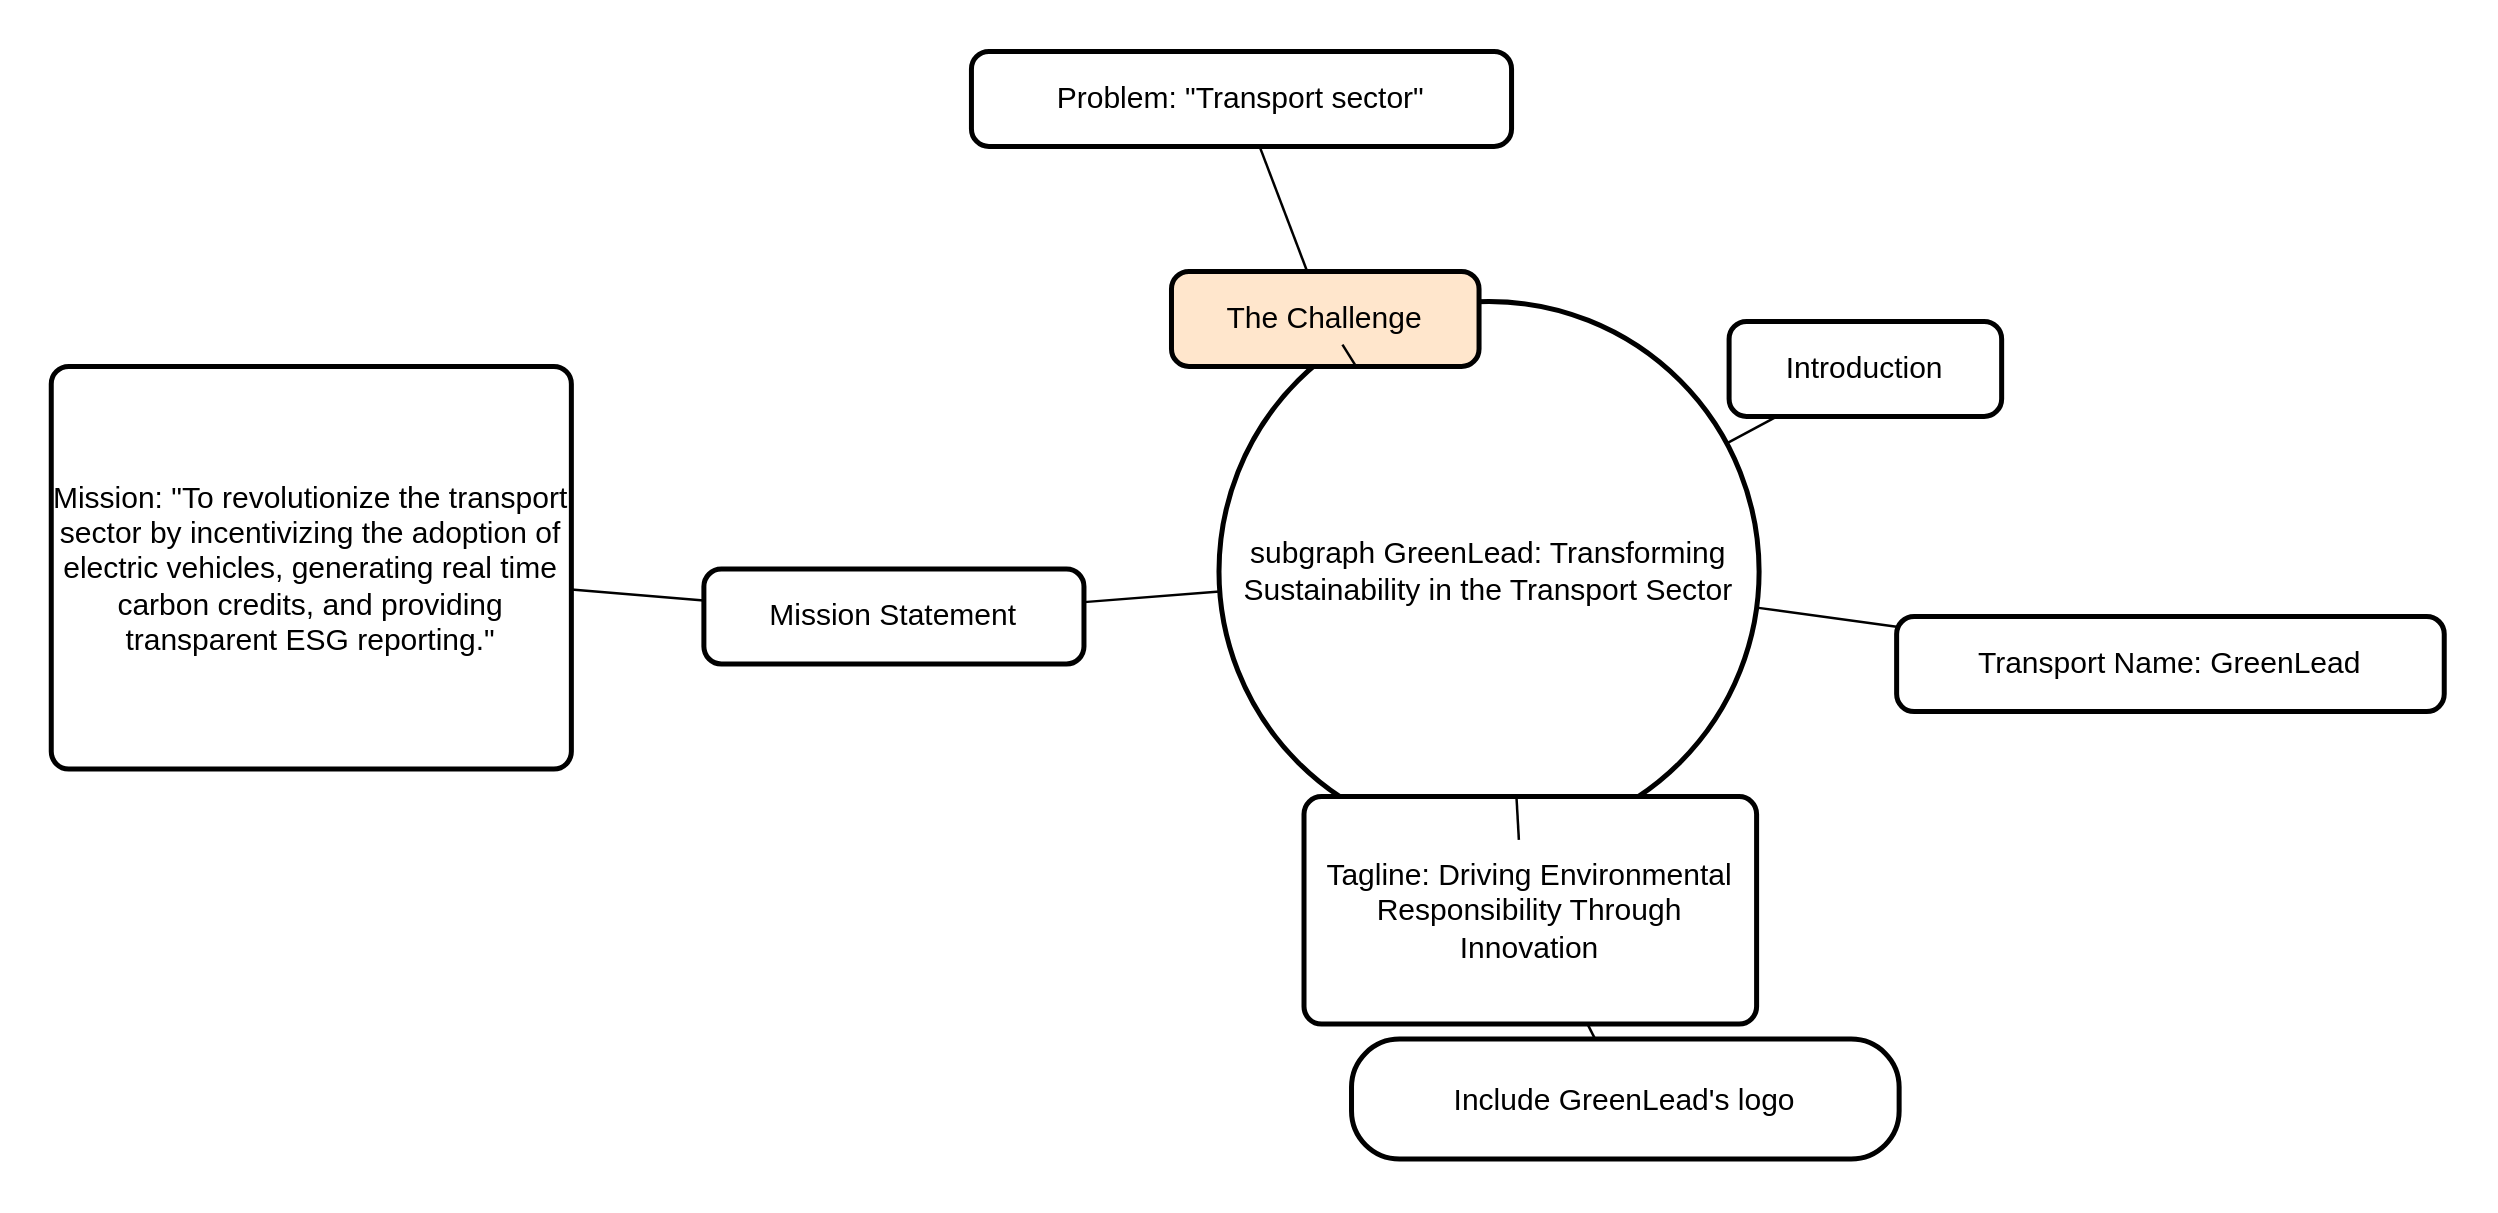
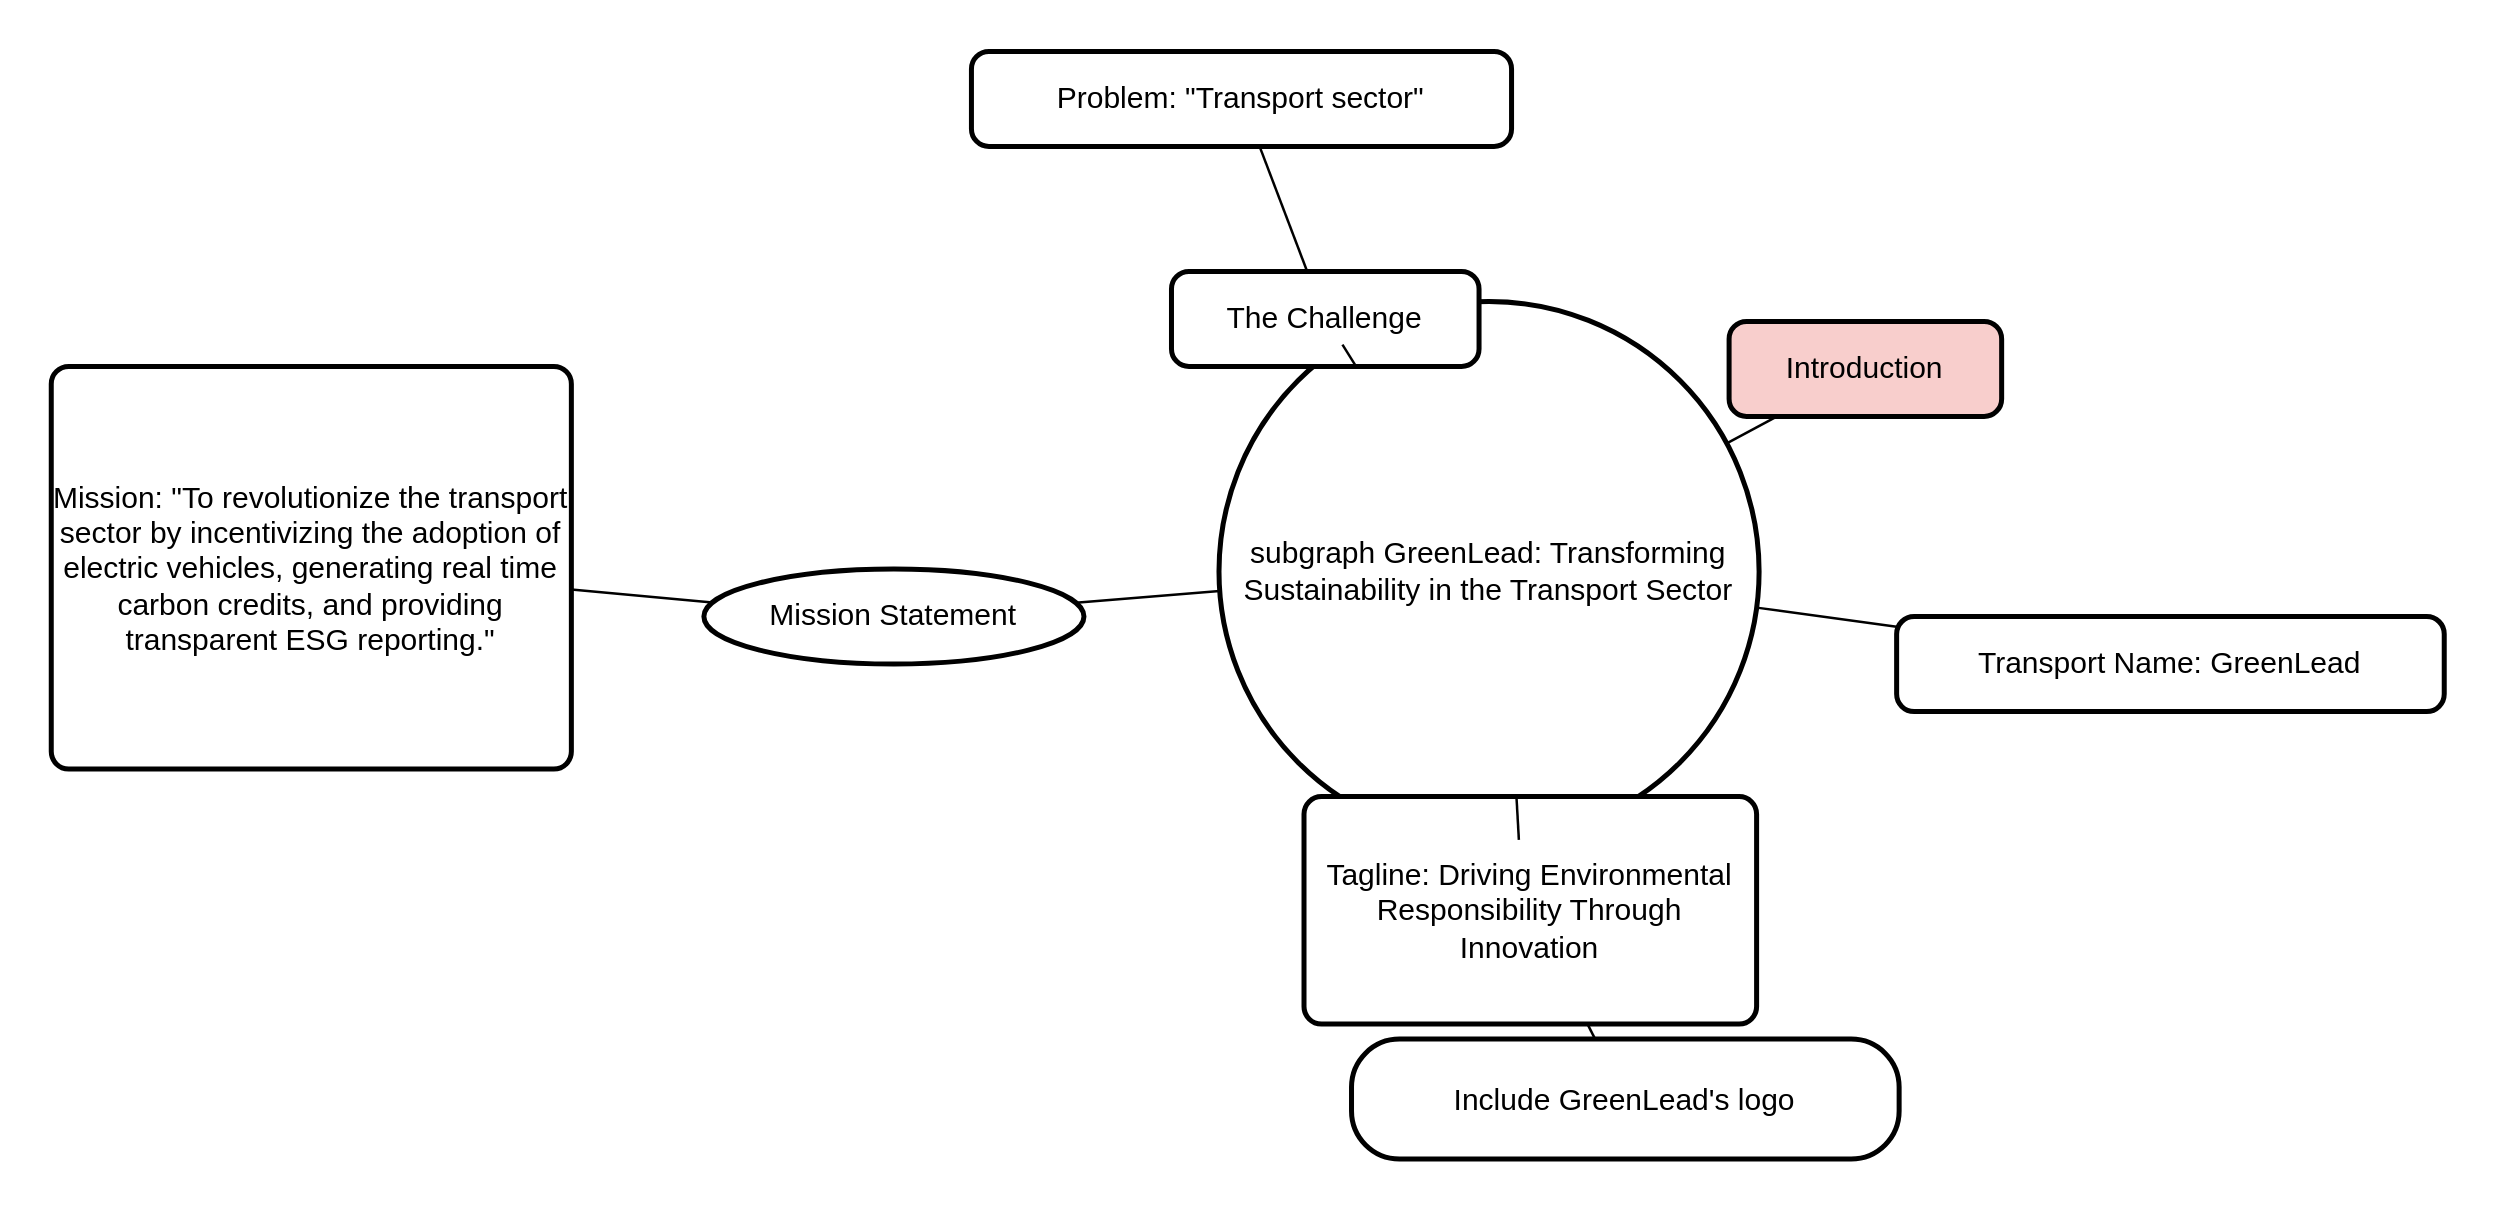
node "The Challenge": fillcolor #ffe6cc -> #ffffff
node "Introduction": fillcolor #ffffff -> #f8cecc
node "Mission Statement": shape rounded rectangle -> ellipse
